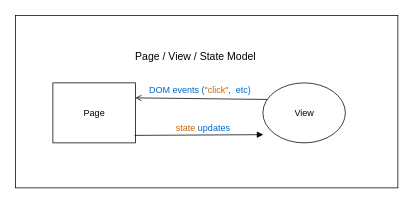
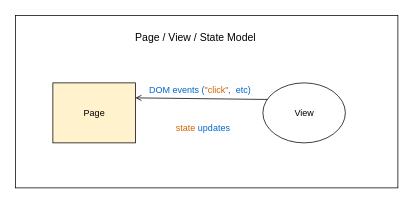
node "Page / View / State Model": moved (195, 57) -> (195, 38)
node "Page": fillcolor #ffffff -> #fff2cc
edge "Page" -> "View": removed
